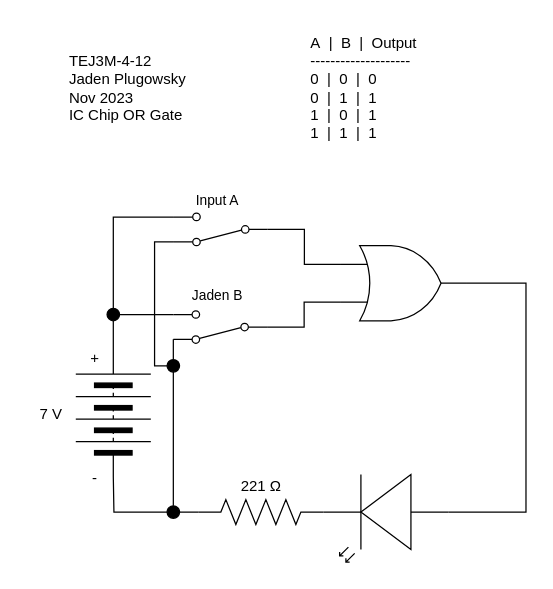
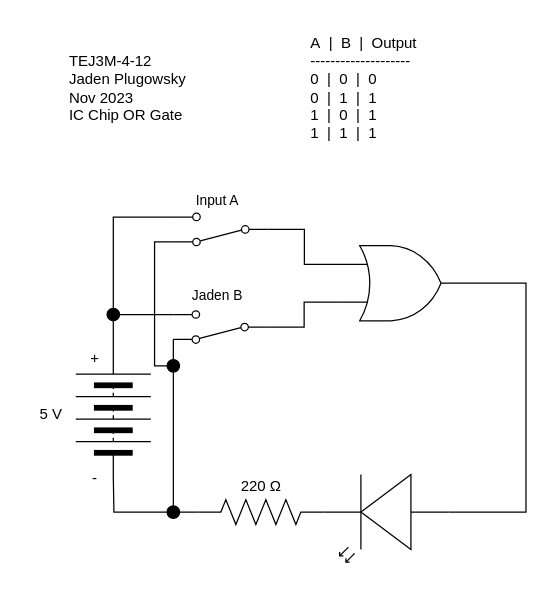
node "7 V": label "7 V" -> "5 V"
node "221 Ω": label "221 Ω" -> "220 Ω"
